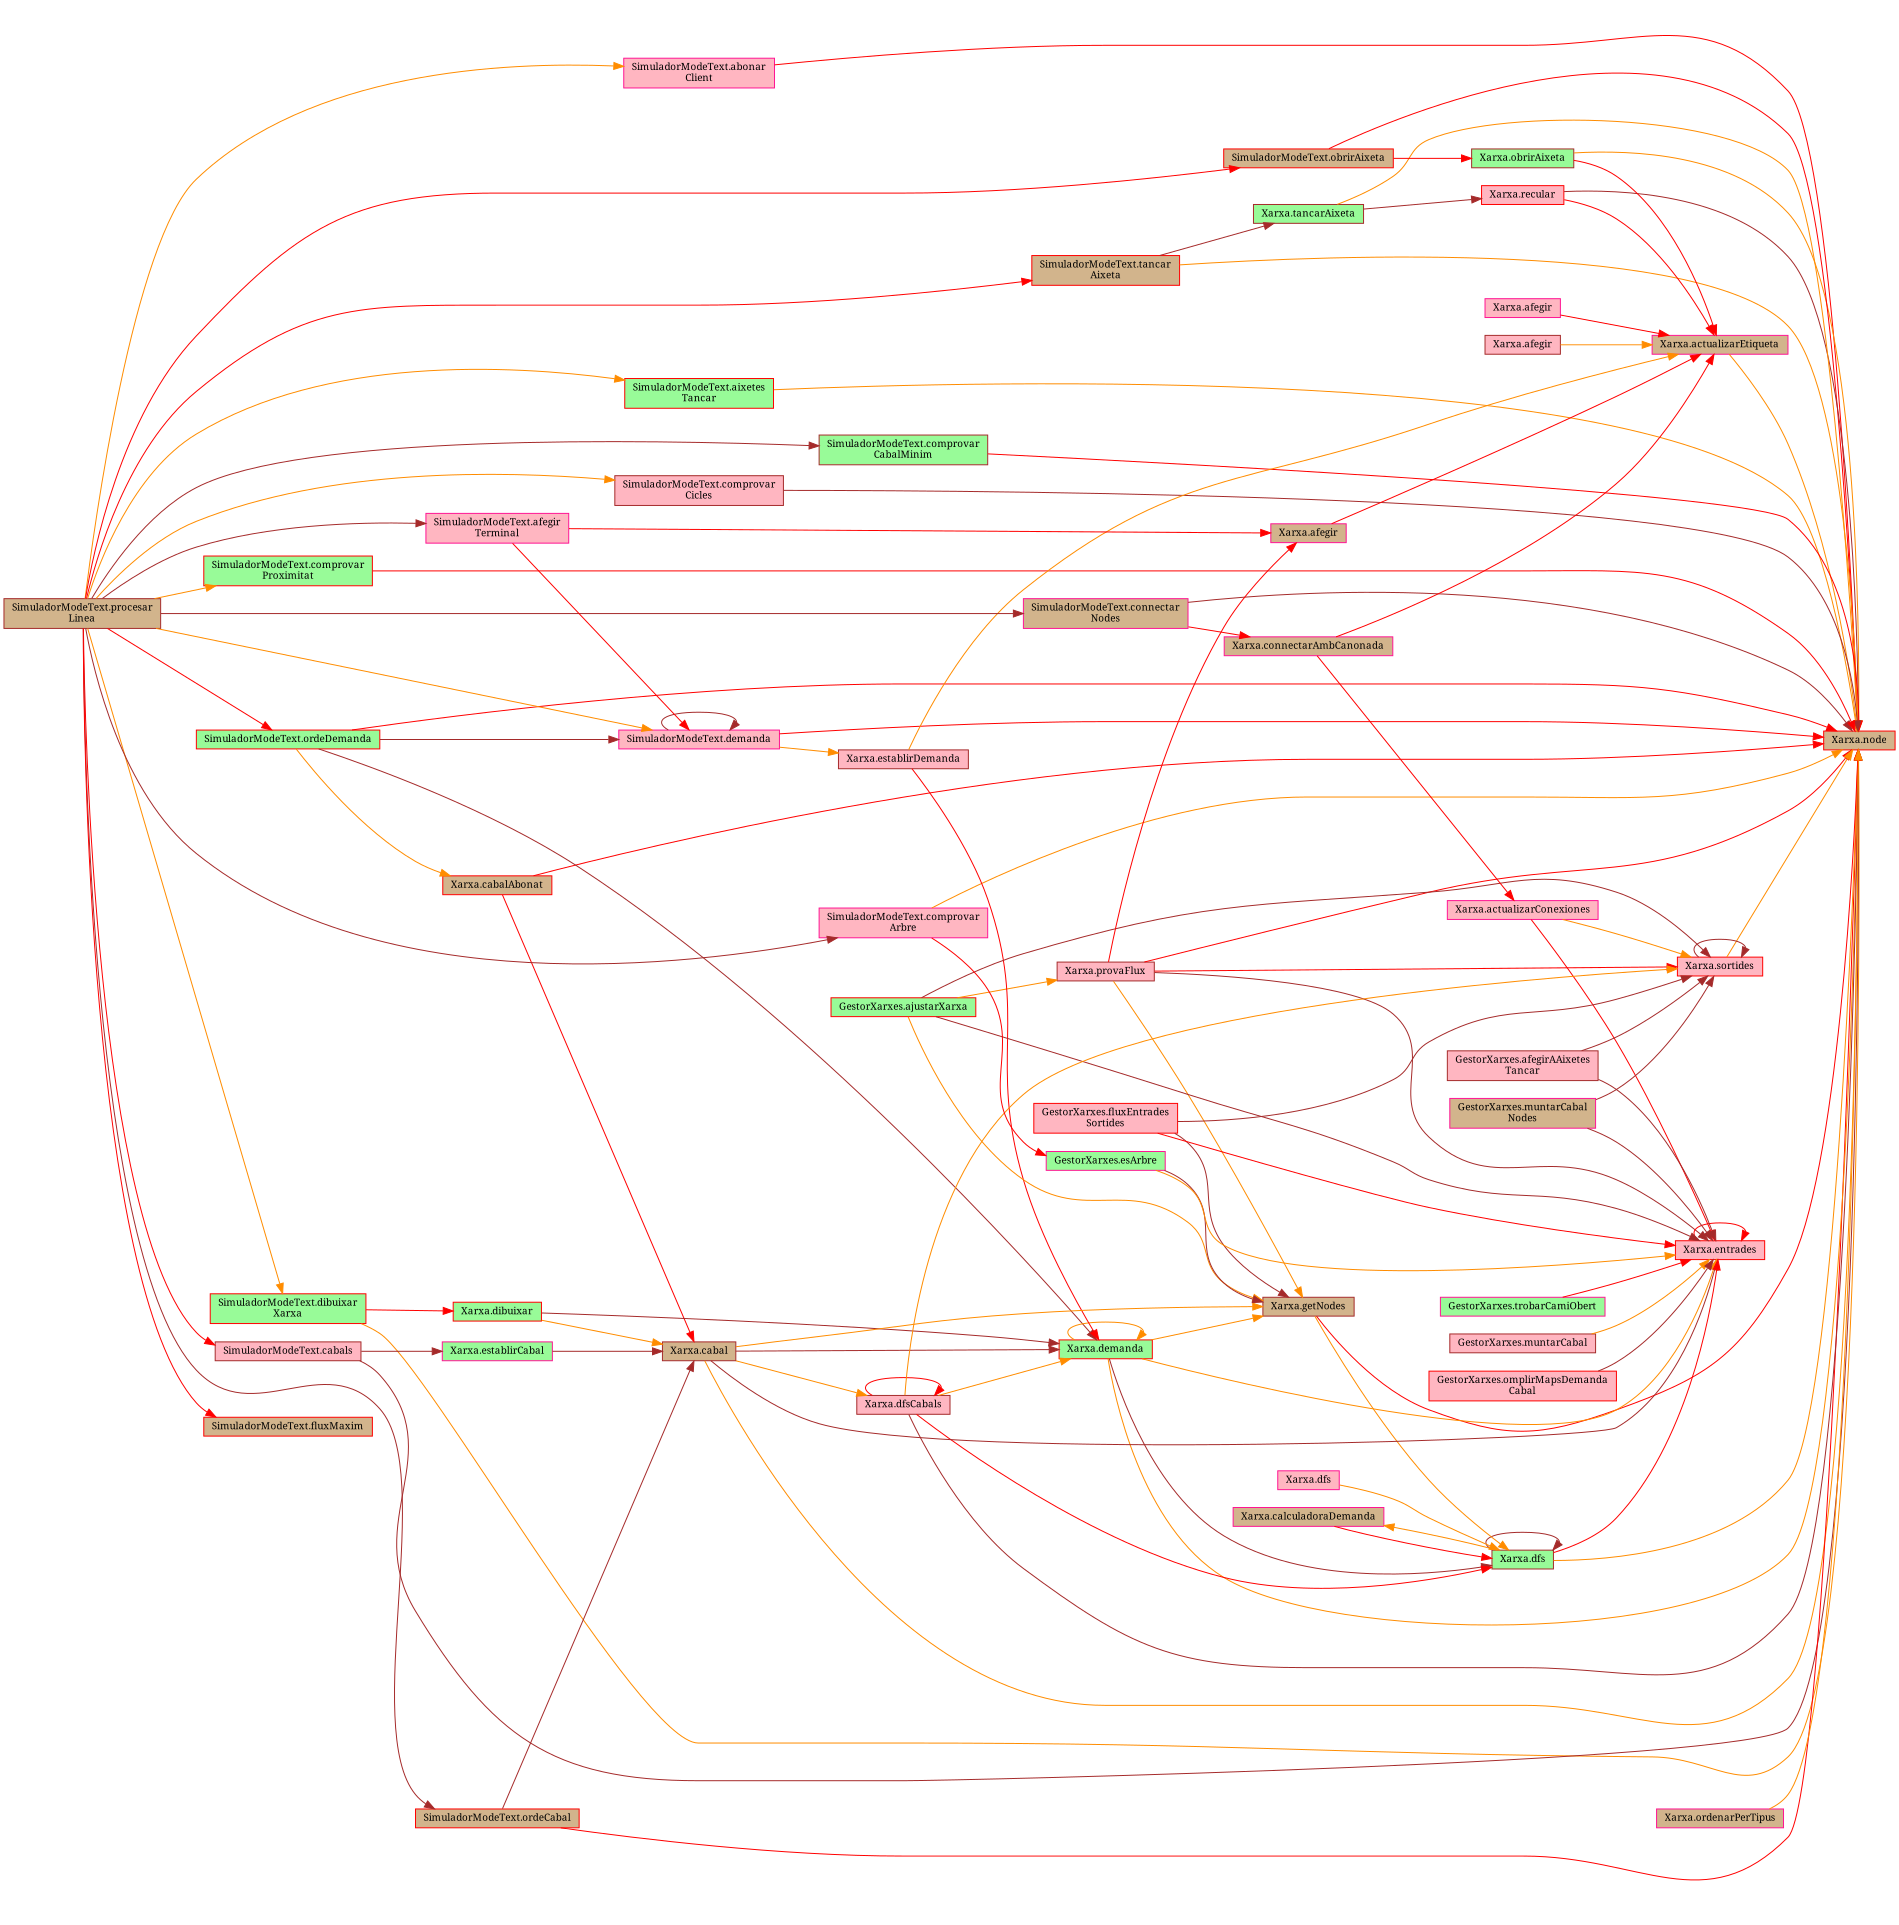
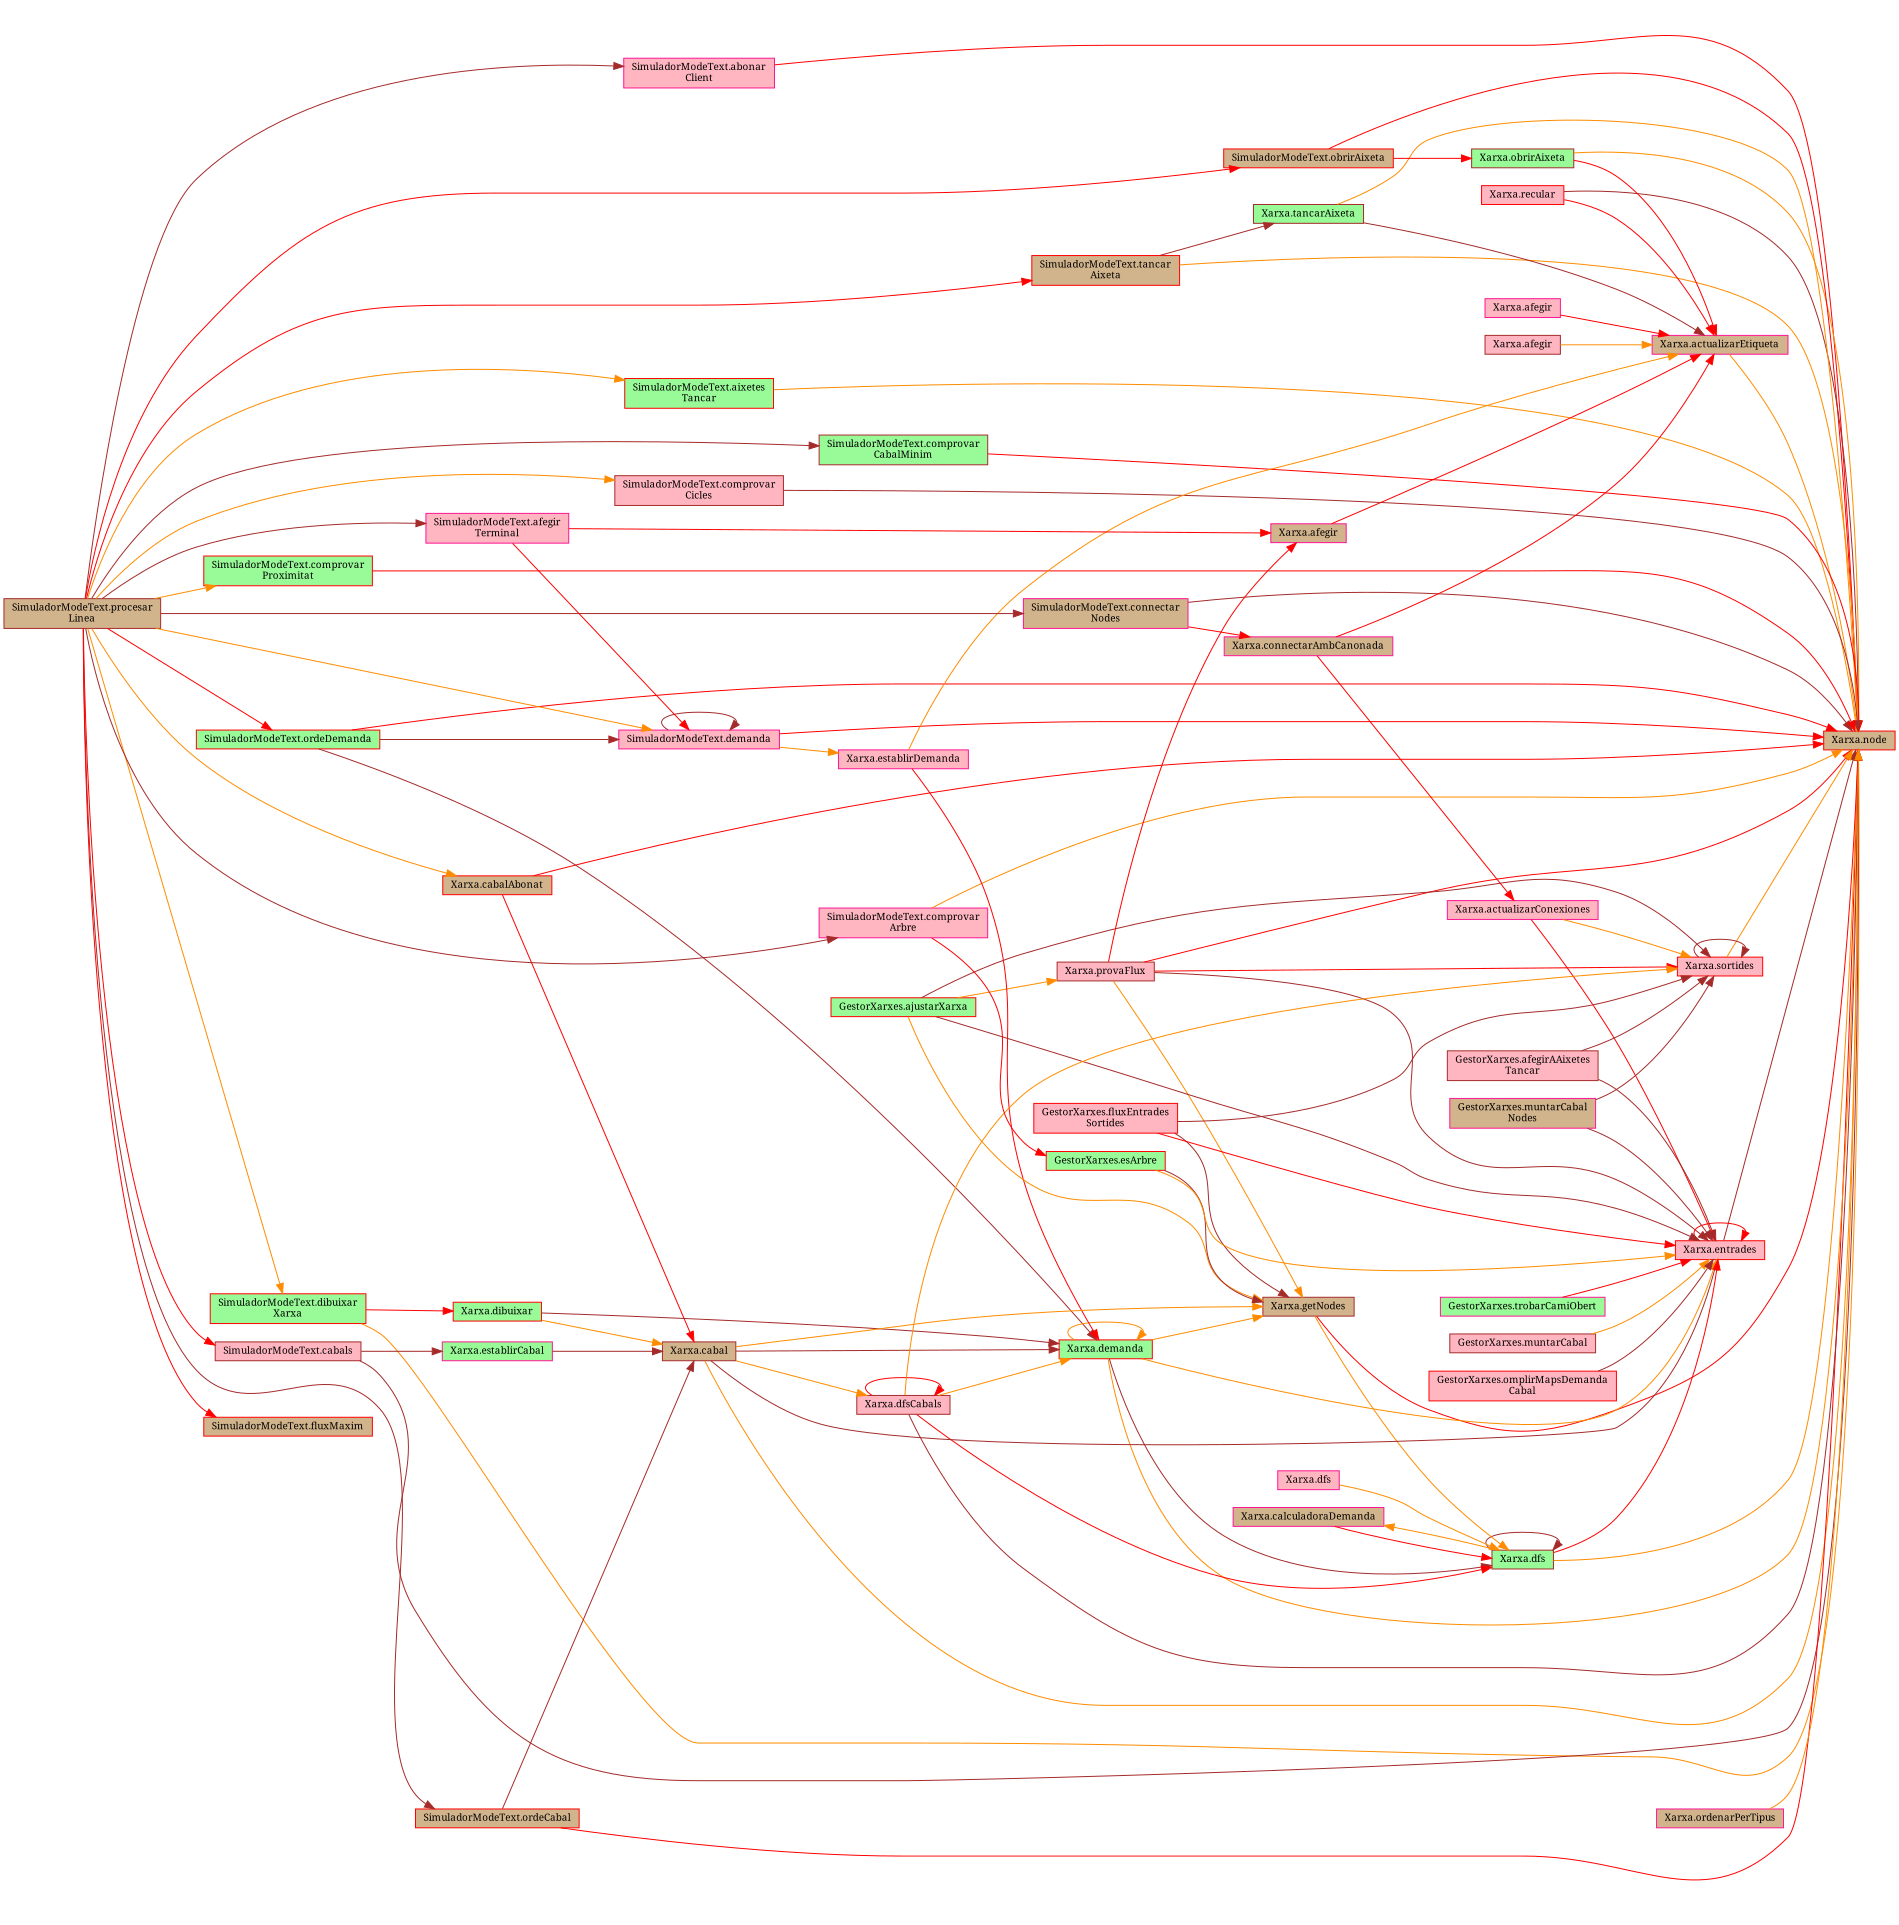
edge "SimuladorModeText.procesar Linea" -> "SimuladorModeText.abonar Client": color darkorange -> brown
edge "Xarxa.tancarAixeta" -> "Xarxa.recular": now "Xarxa.tancarAixeta" -> "Xarxa.actualizarEtiqueta"
node "Xarxa.establirDemanda": color brown -> deeppink
edge "SimuladorModeText.ordeDemanda" -> "Xarxa.cabalAbonat": now "SimuladorModeText.procesar Linea" -> "Xarxa.cabalAbonat"
edge "Xarxa.entrades" -> "Xarxa.node": added
node "GestorXarxes.esArbre": color deeppink -> red
